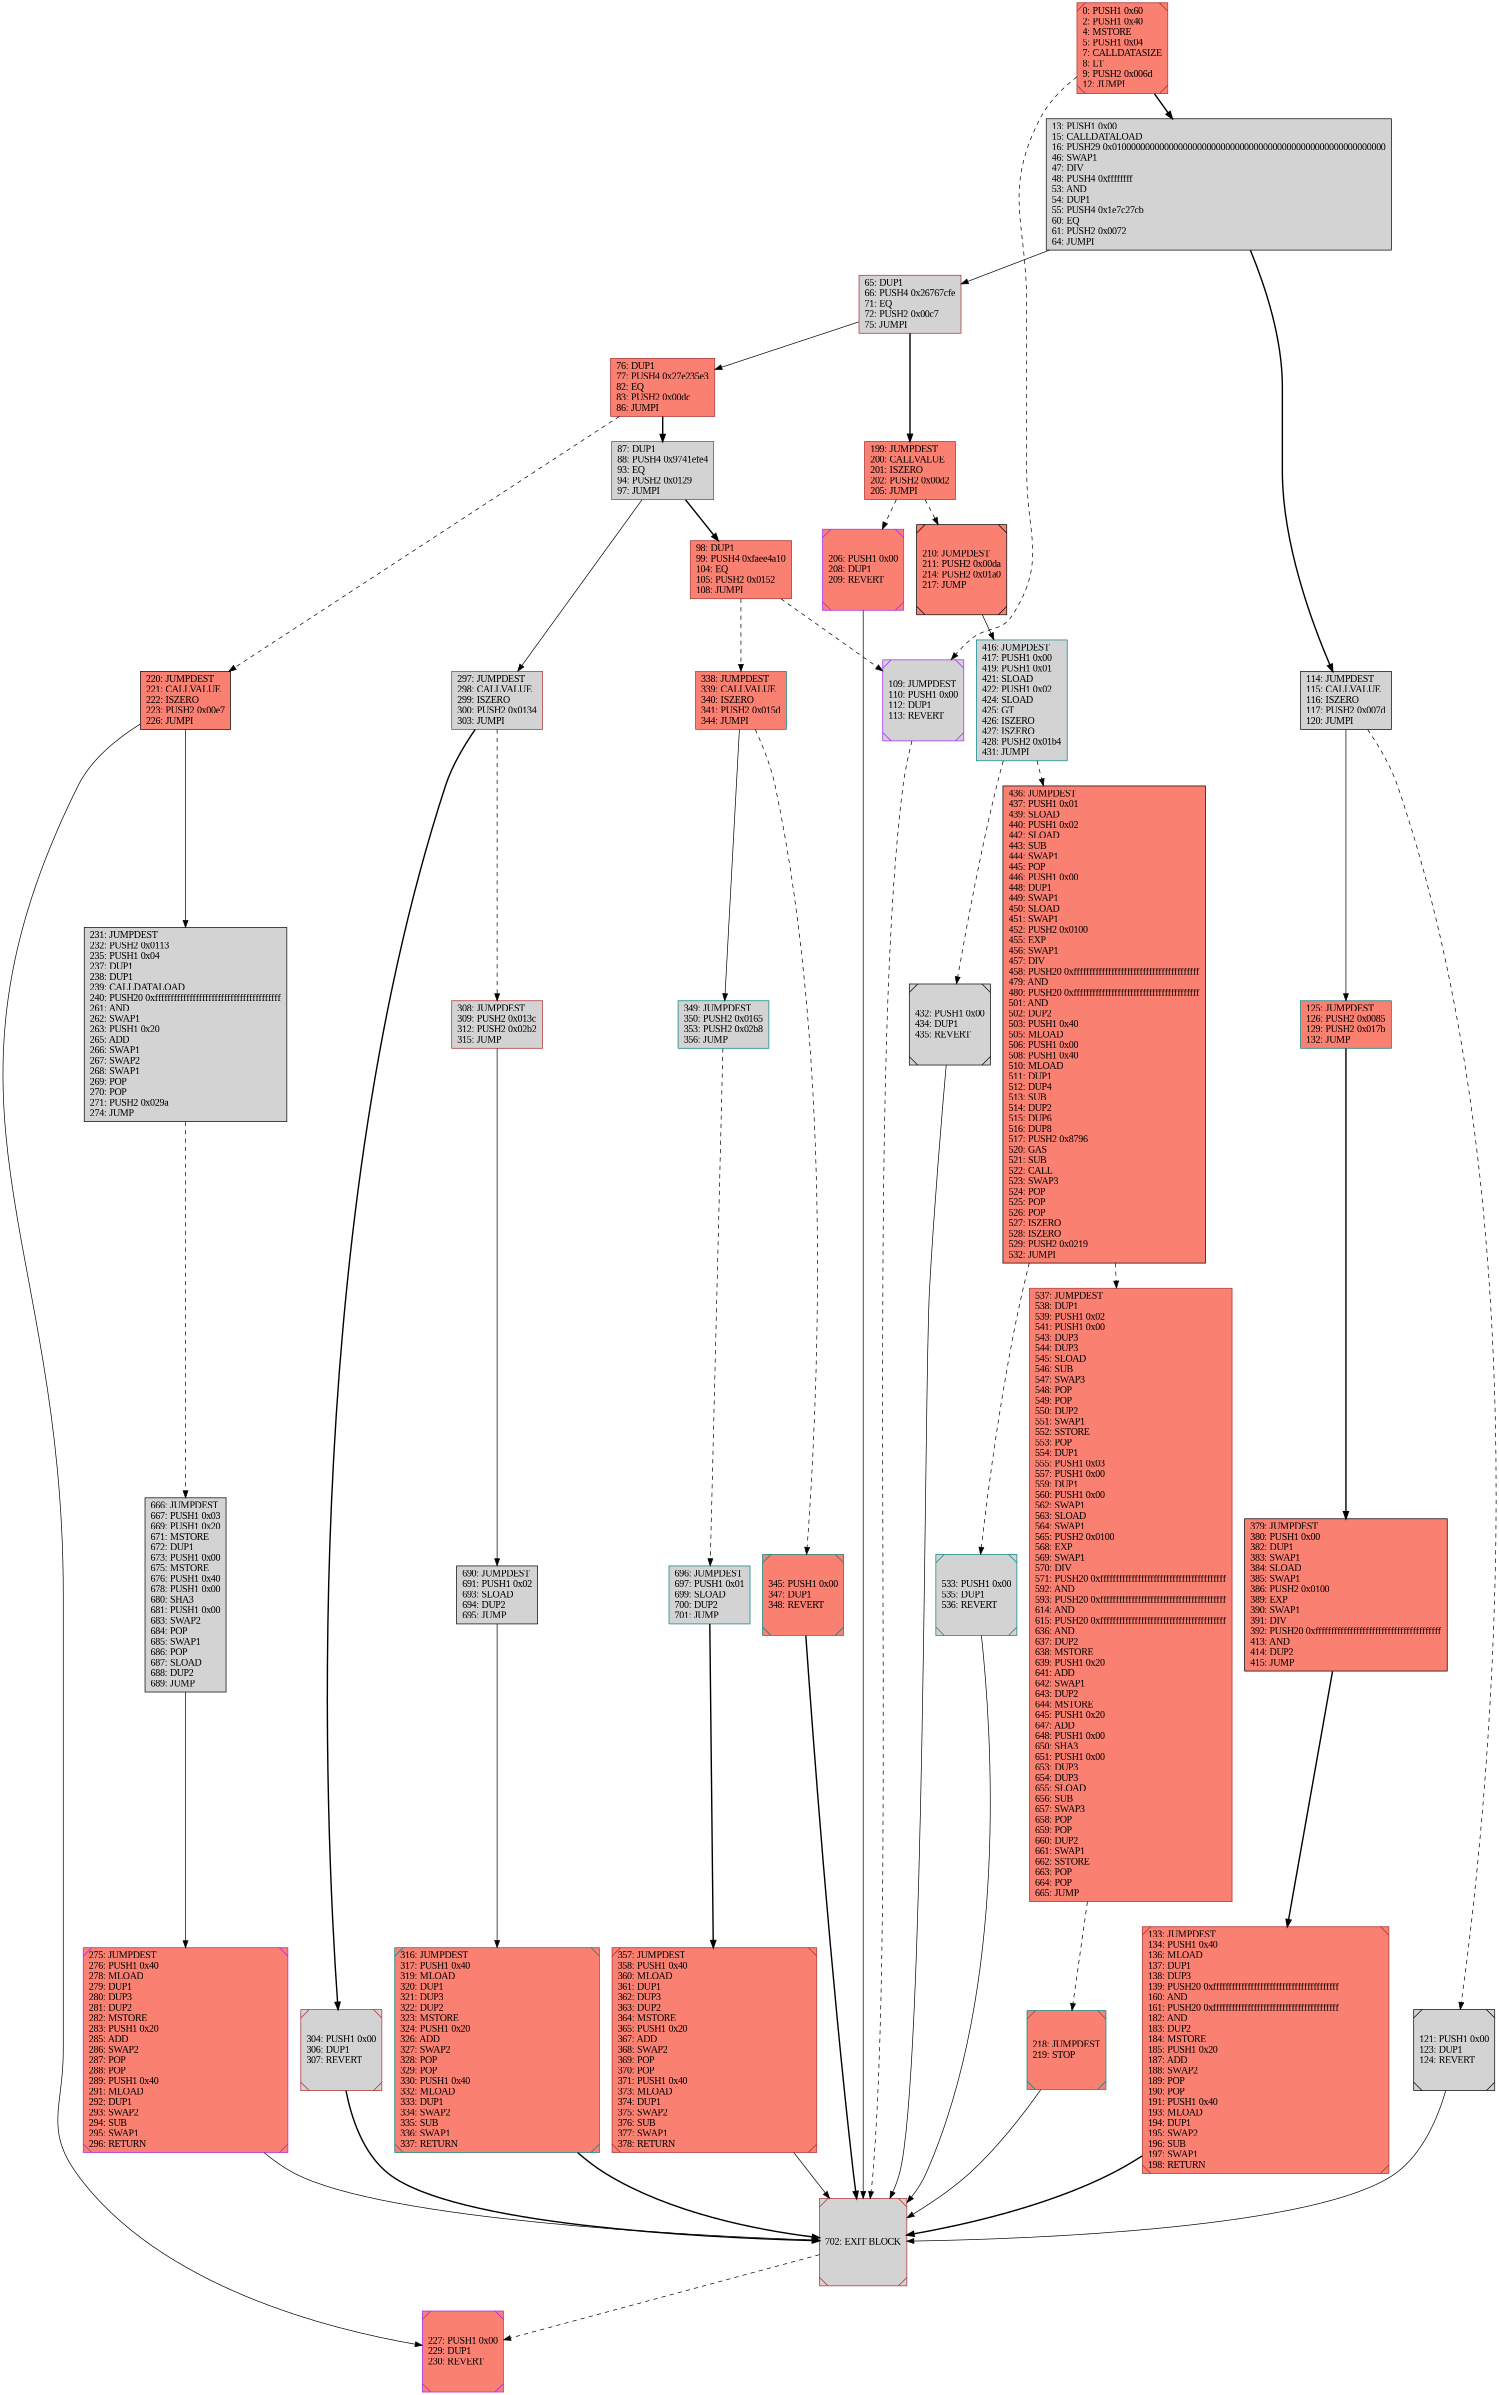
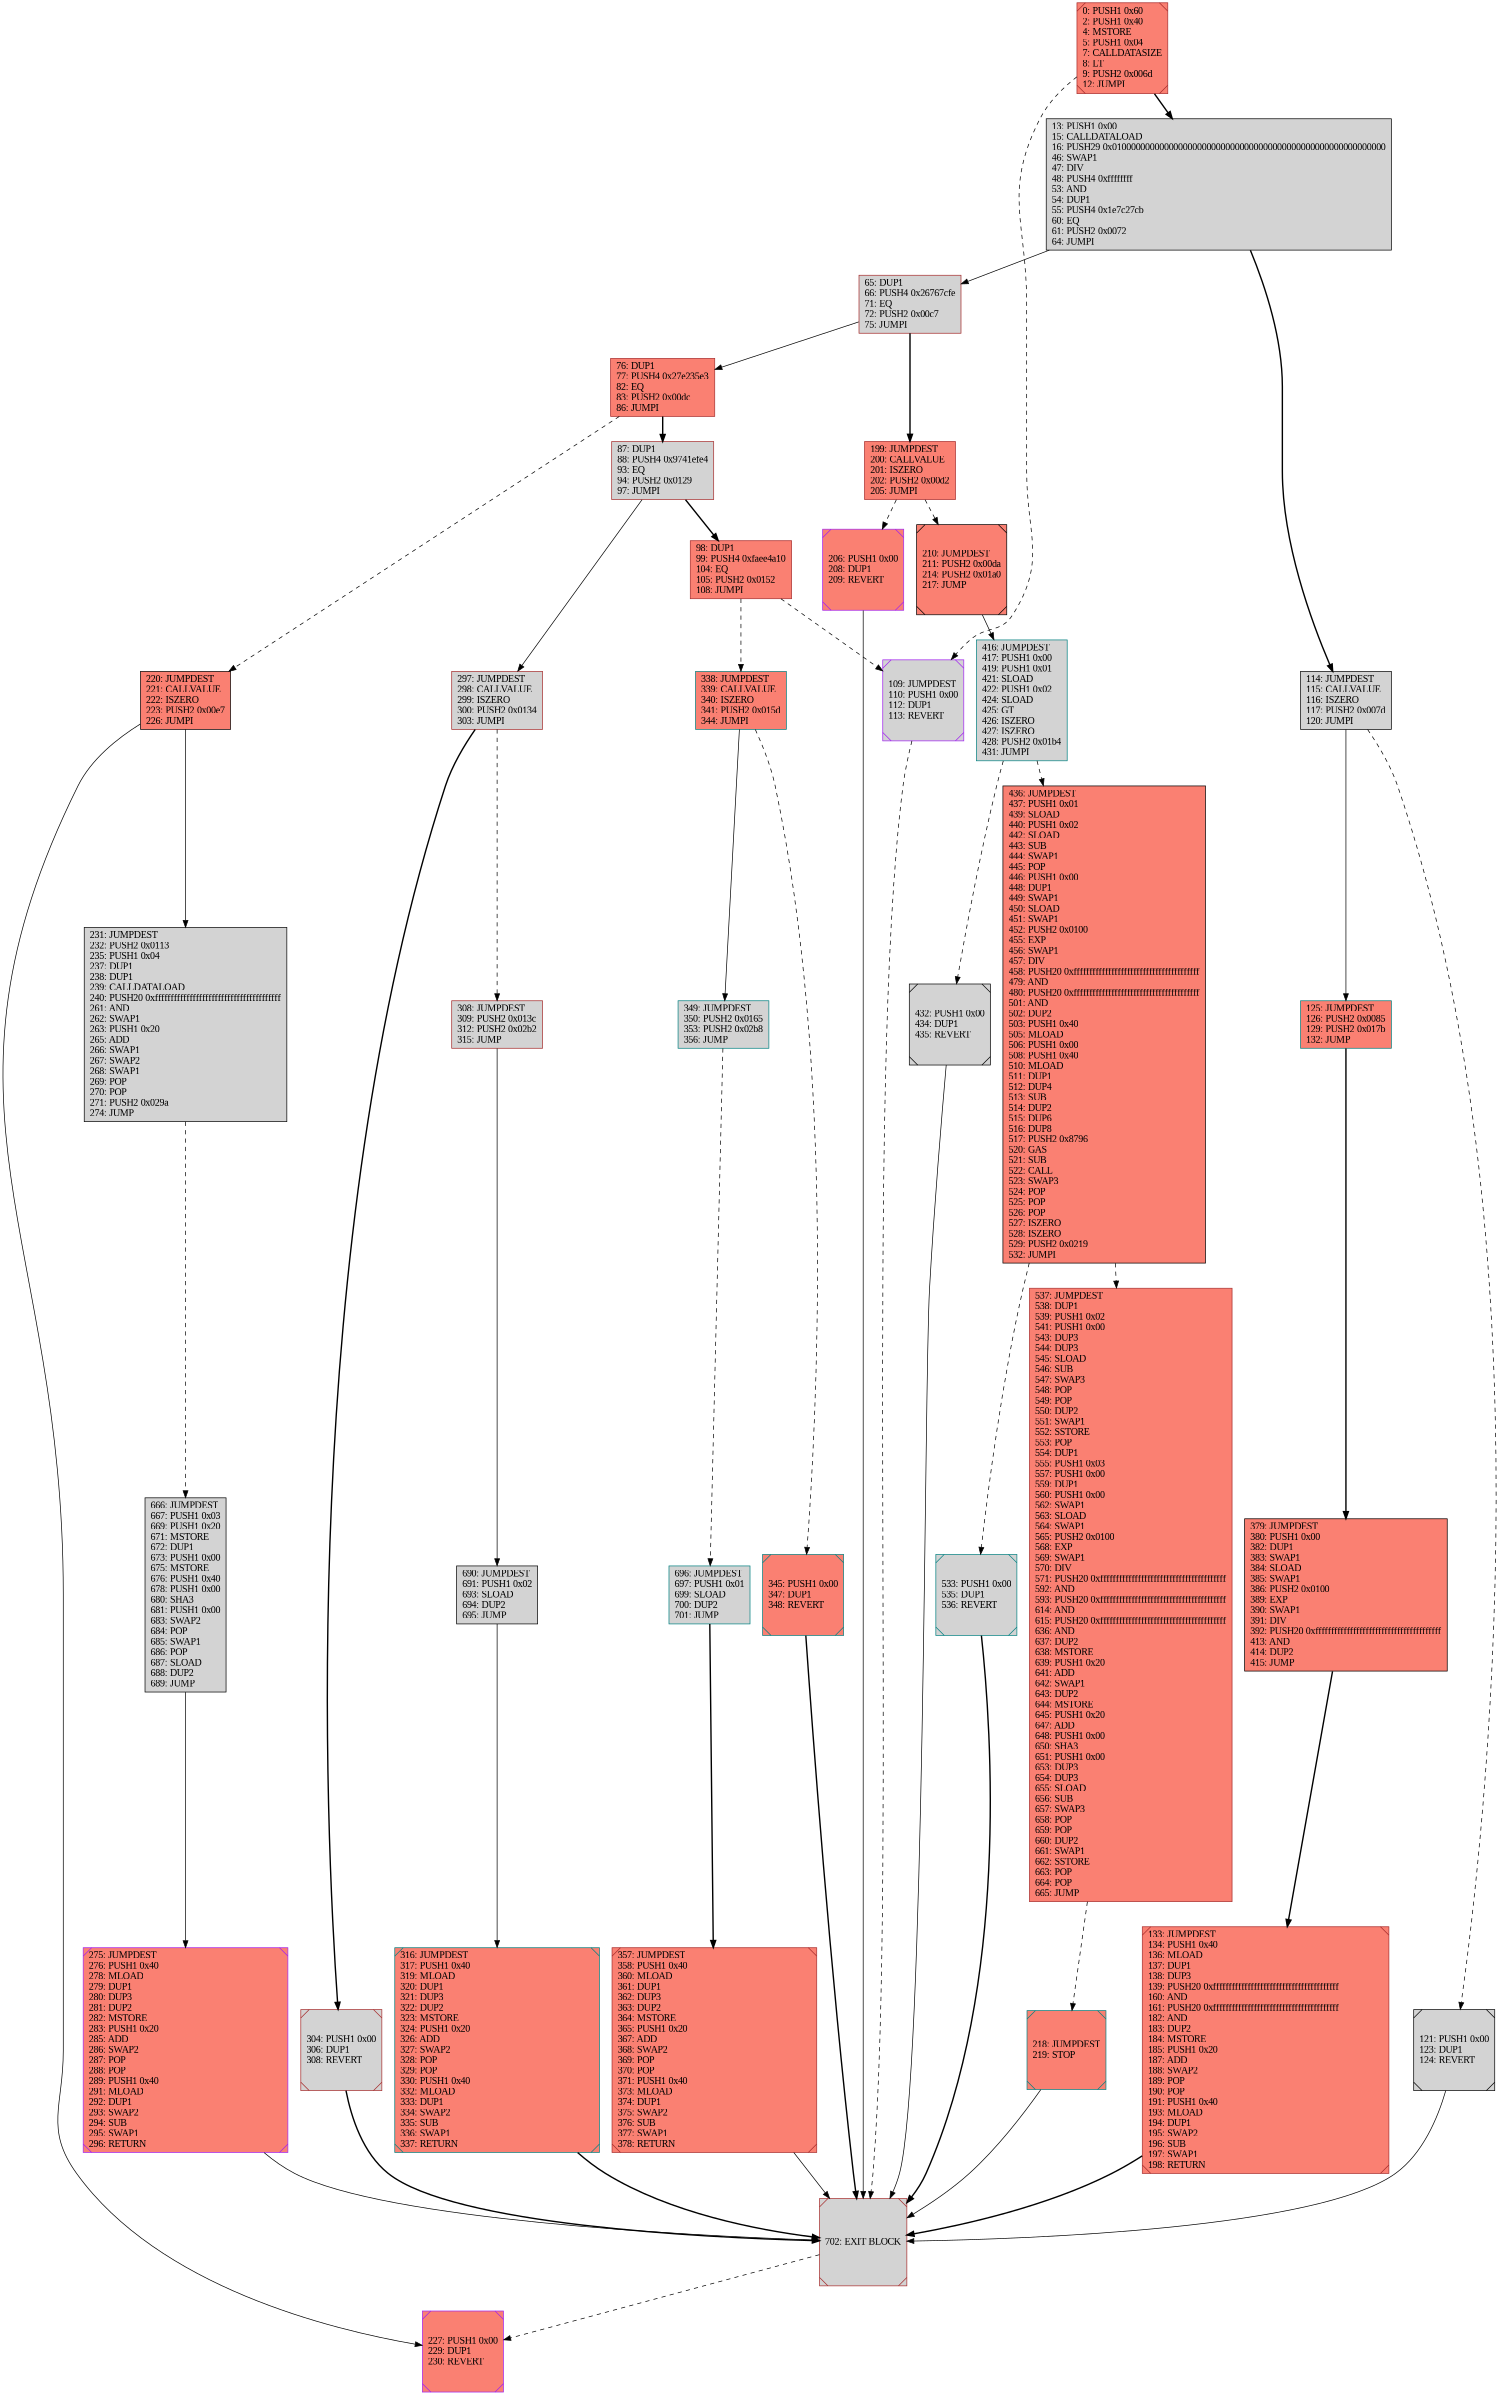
edge "533: PUSH1 0x00 535: DUP1 536: REVERT" -> "702: EXIT BLOCK": style solid -> bold
node "304: PUSH1 0x00 306: DUP1 307: REVERT": label "304: PUSH1 0x00 306: DUP1 307: REVERT" -> "304: PUSH1 0x00 306: DUP1 308: REVERT"
